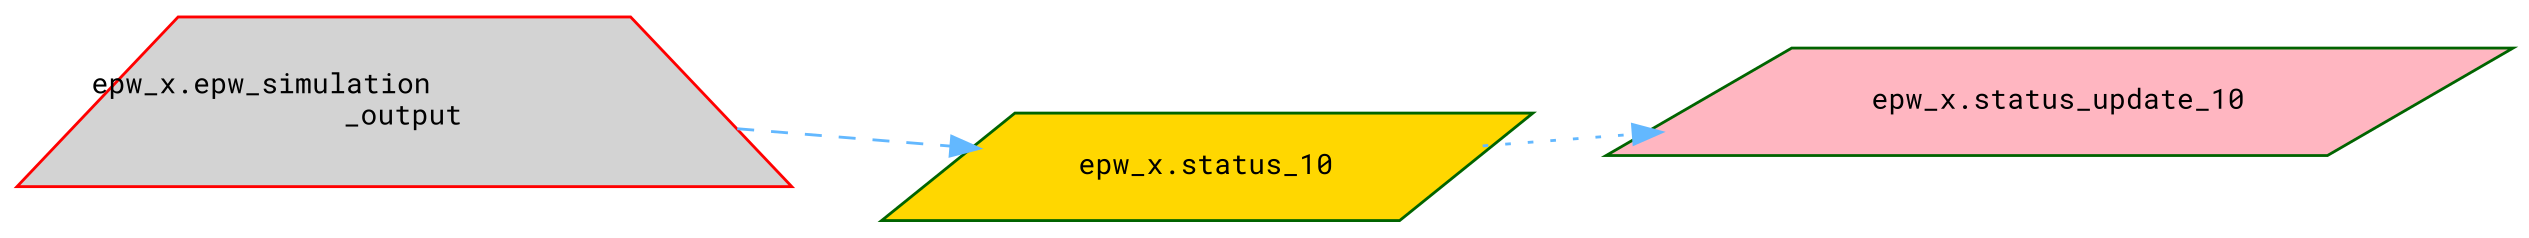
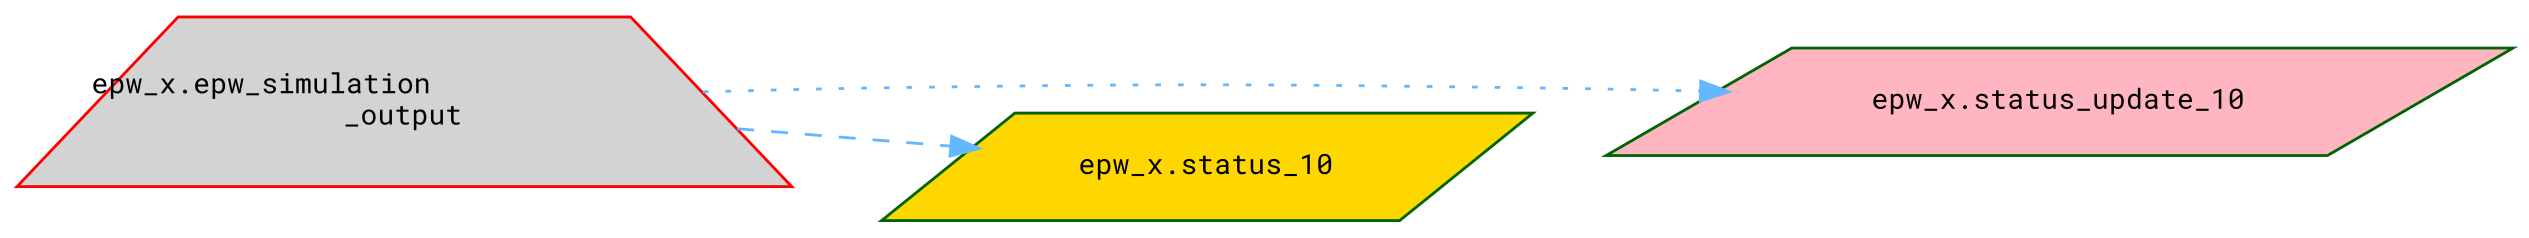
edge "epw_x.status_10" -> "epw_x.status_update_10": now "epw_x.epw_simulation _output" -> "epw_x.status_update_10"
